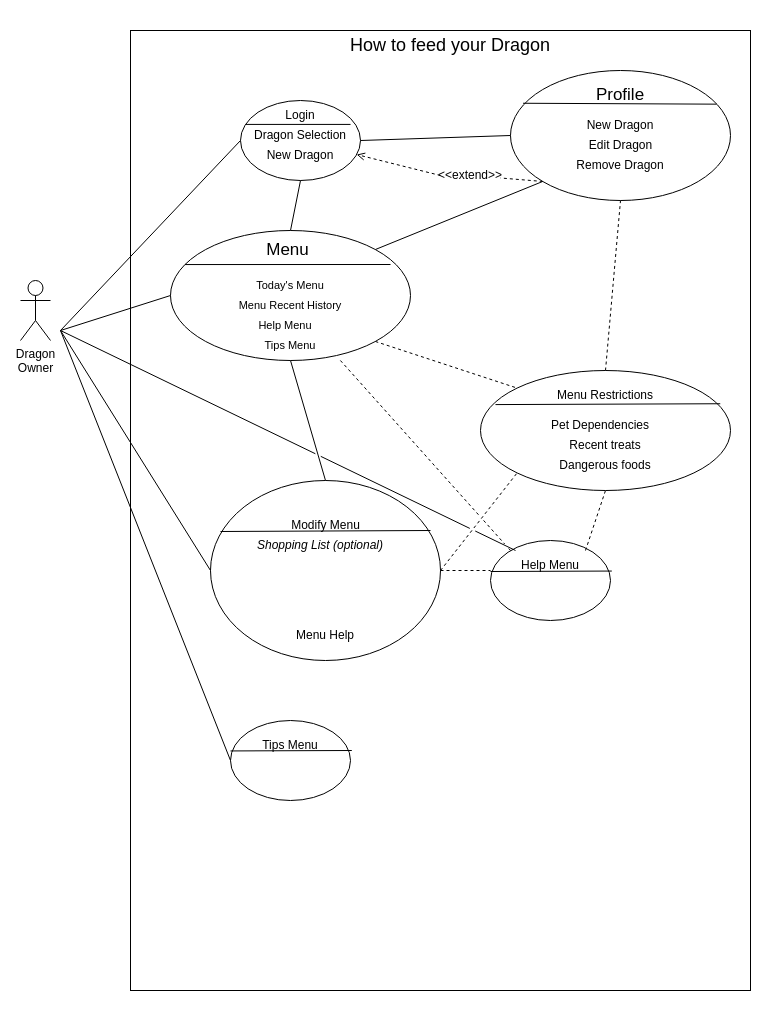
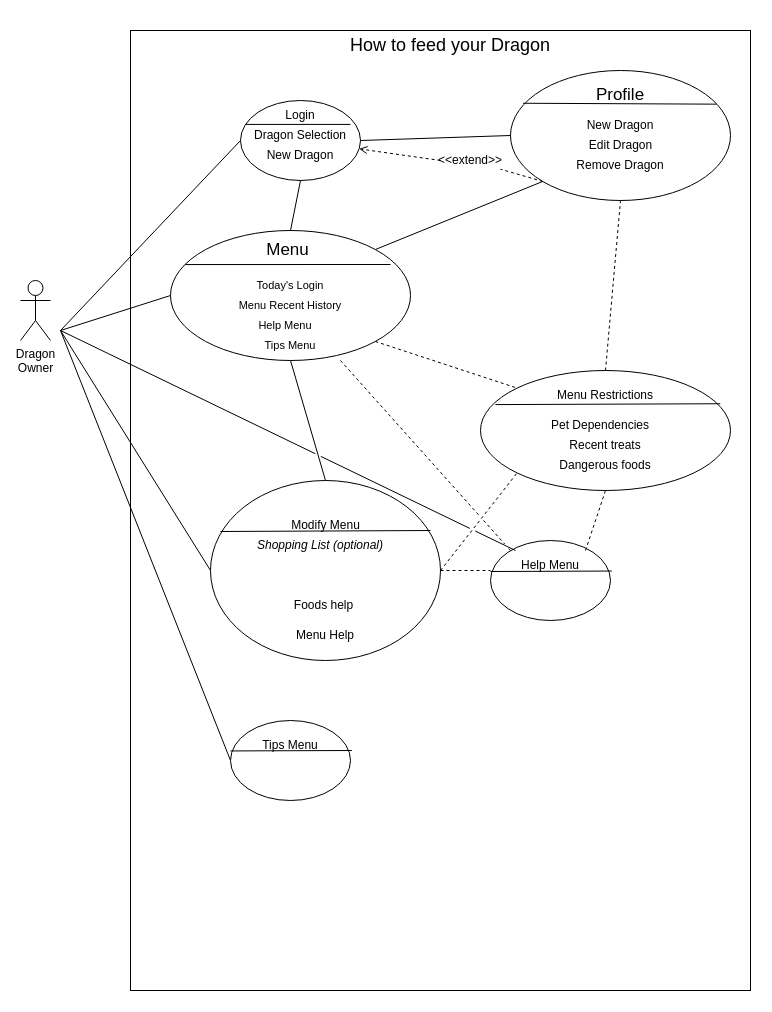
node "<<extend>>": moved (471, 176) -> (471, 161)
node "Today's Menu": label "Today's Menu" -> "Today's Login"
node "Foods help": added
